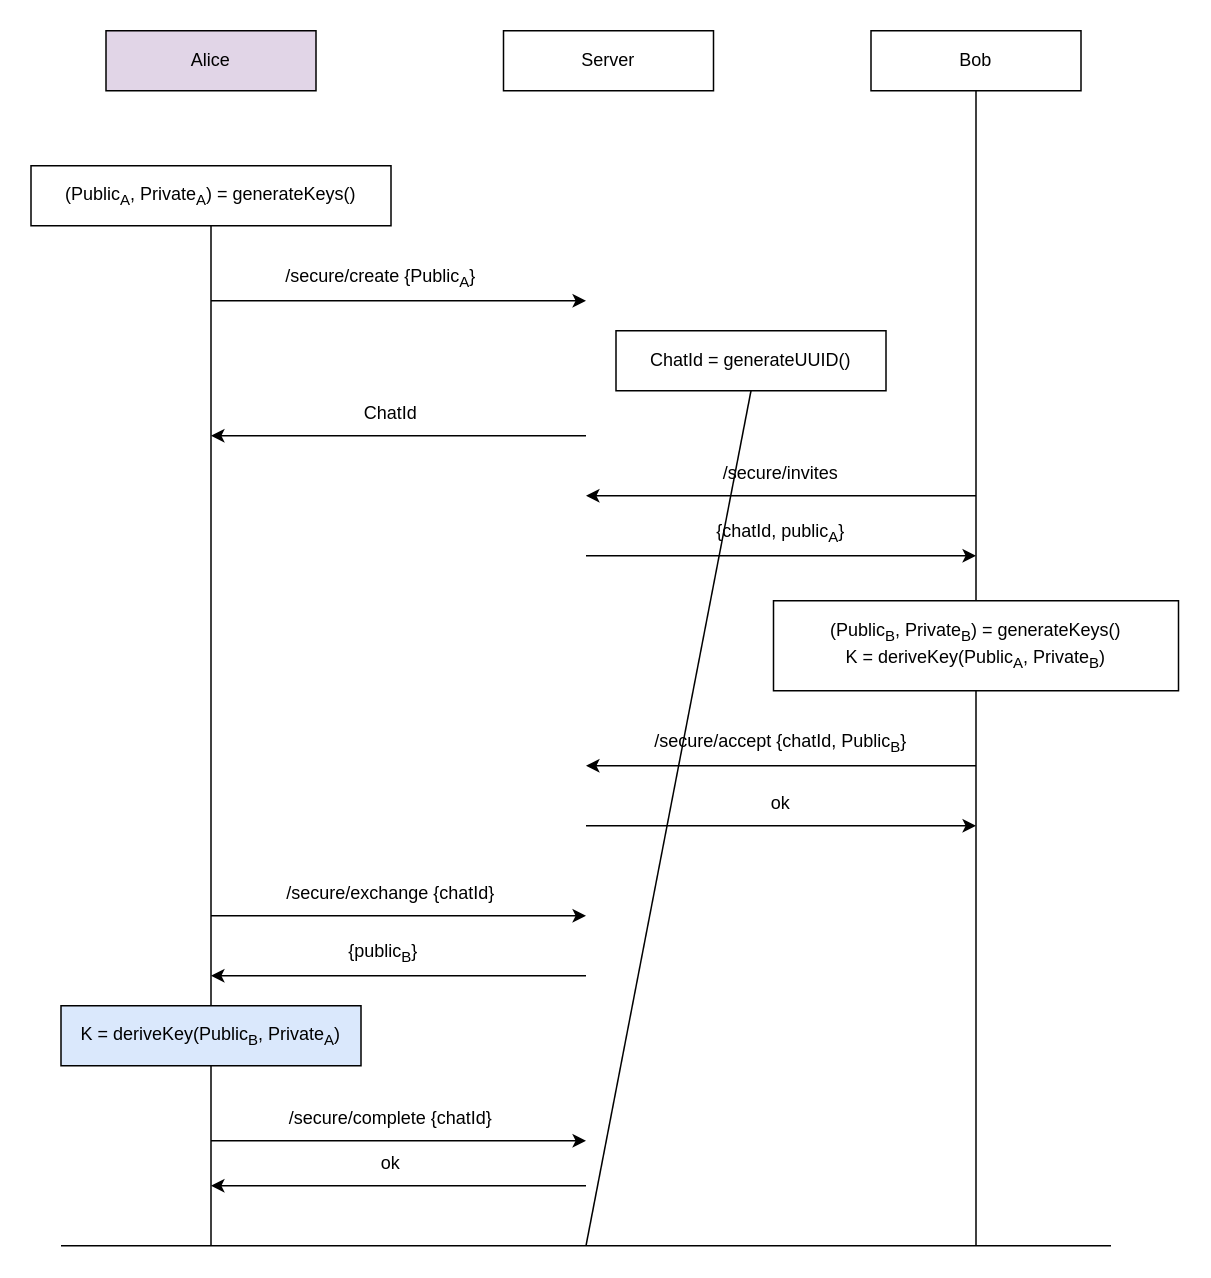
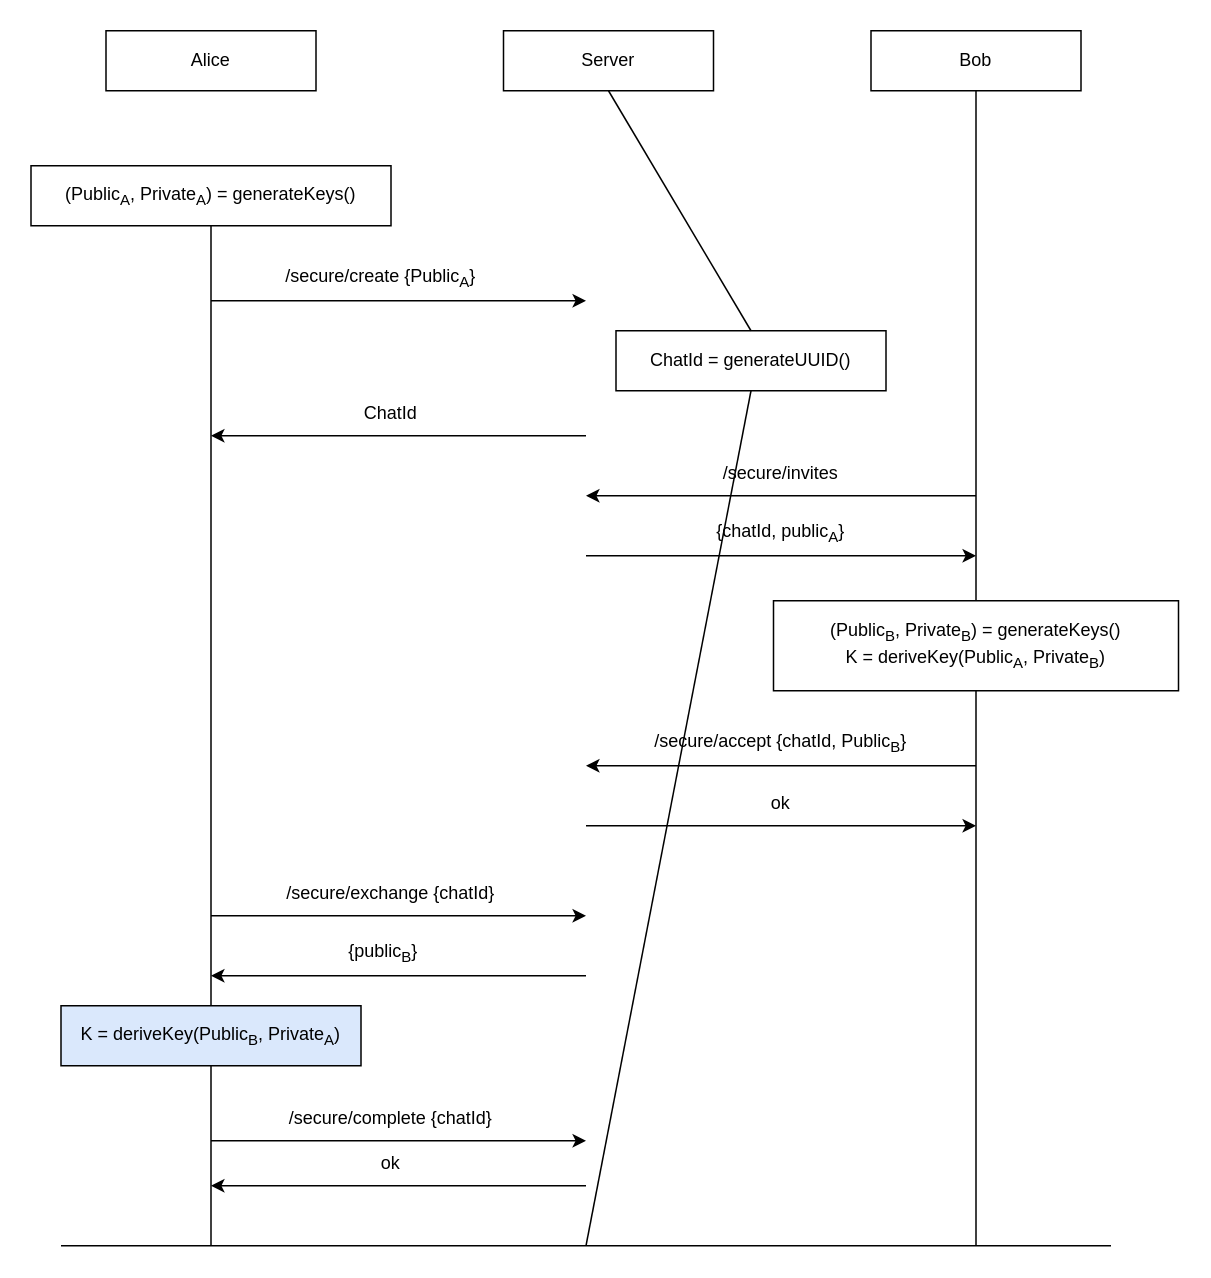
node "Alice": fillcolor #e1d5e7 -> #ffffff
edge "Server" -- "ChatId = generateUUID()": added
